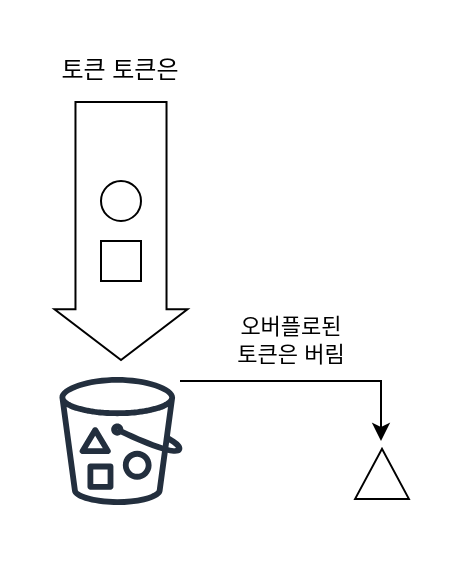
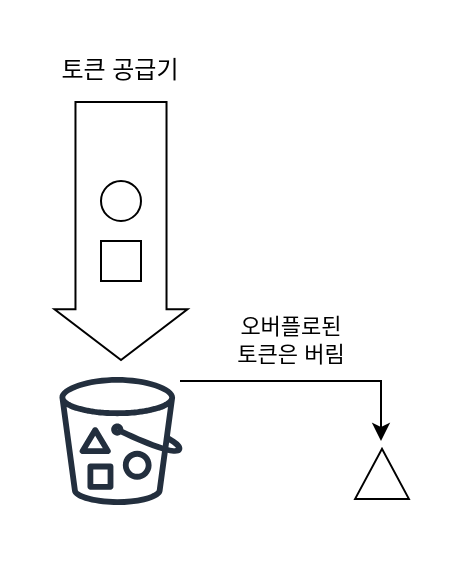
node "토큰 토큰은": label "토큰 토큰은" -> "토큰 공급기"
